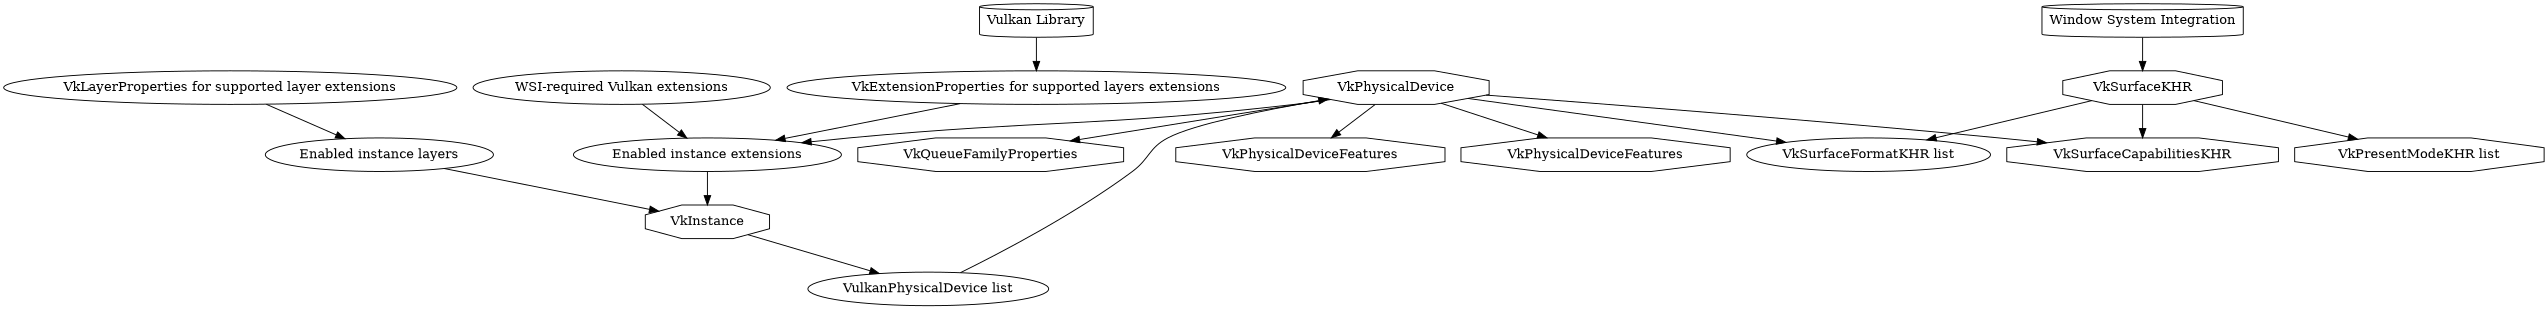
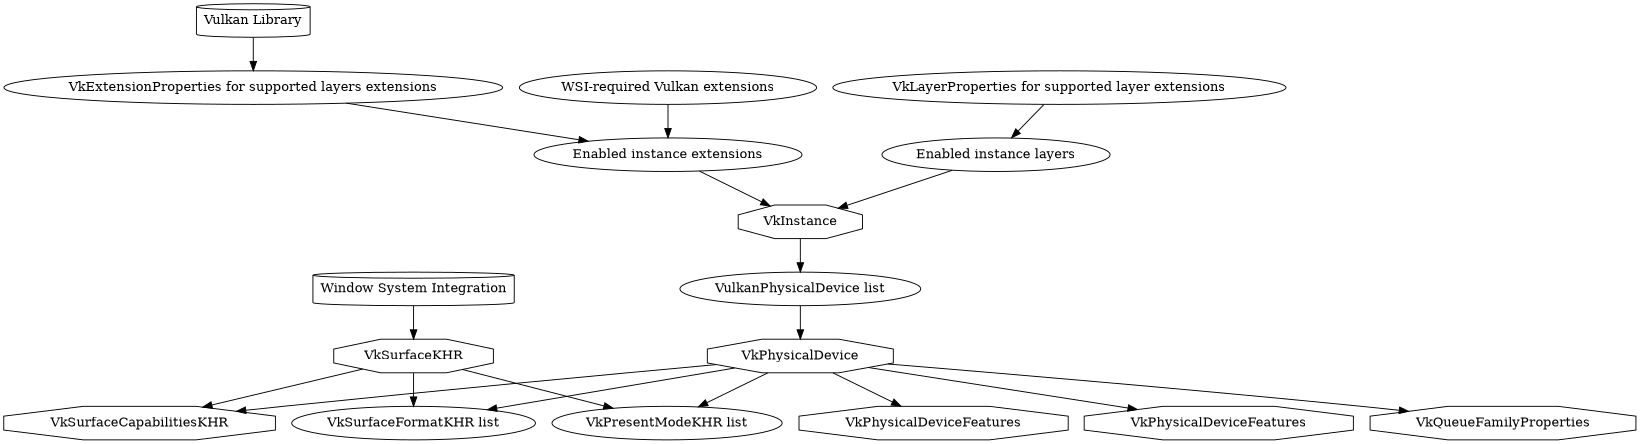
edge "VkPhysicalDevice" -> "Enabled instance extensions": now "VkPhysicalDevice" -> "VkPresentModeKHR list"
node "VkPresentModeKHR list": shape octagon -> ellipse
